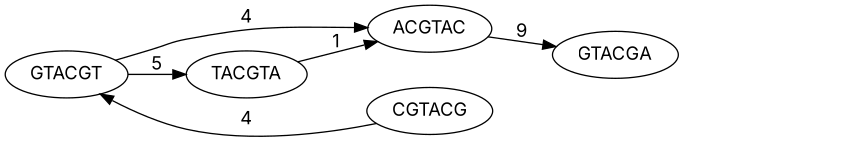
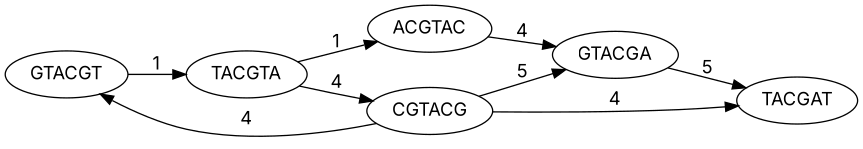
edge "GTACGT" -> "ACGTAC": removed, label "4"
edge "ACGTAC" -> "GTACGA": label "9" -> "4"
edge "GTACGT" -> "TACGTA": label "5" -> "1"
edge "CGTACG" -> "GTACGA": added, label "5"
edge "TACGTA" -> "CGTACG": added, label "4"
node "TACGAT": added
